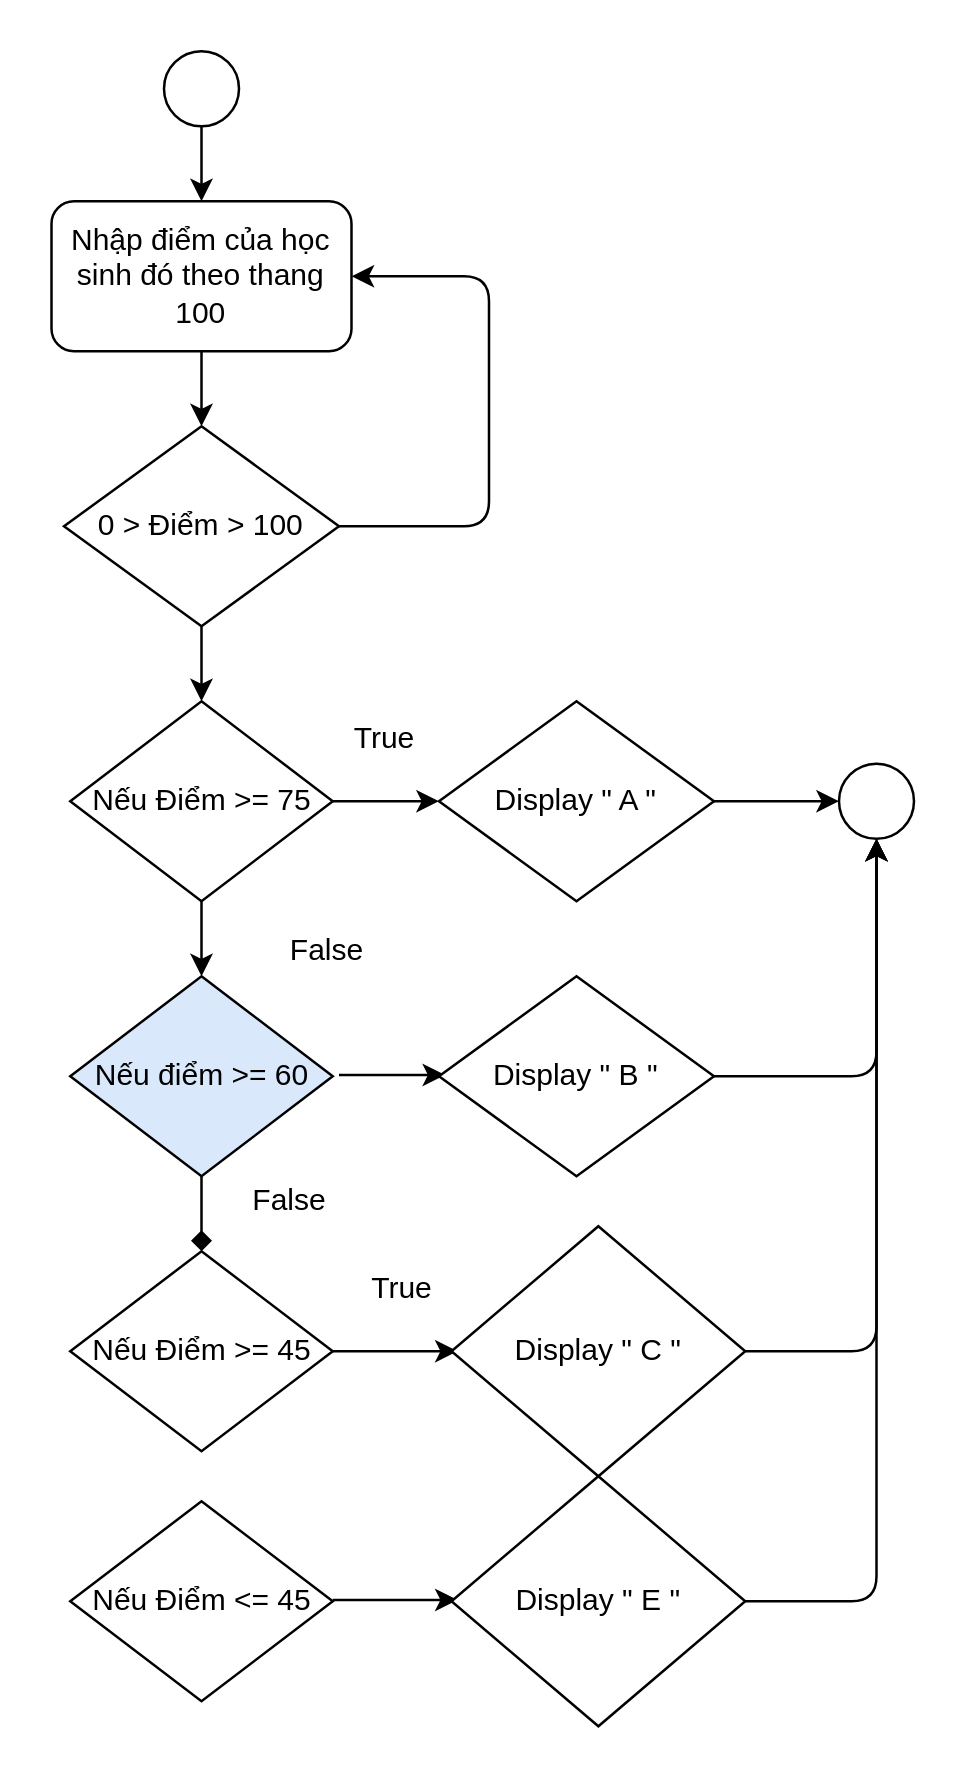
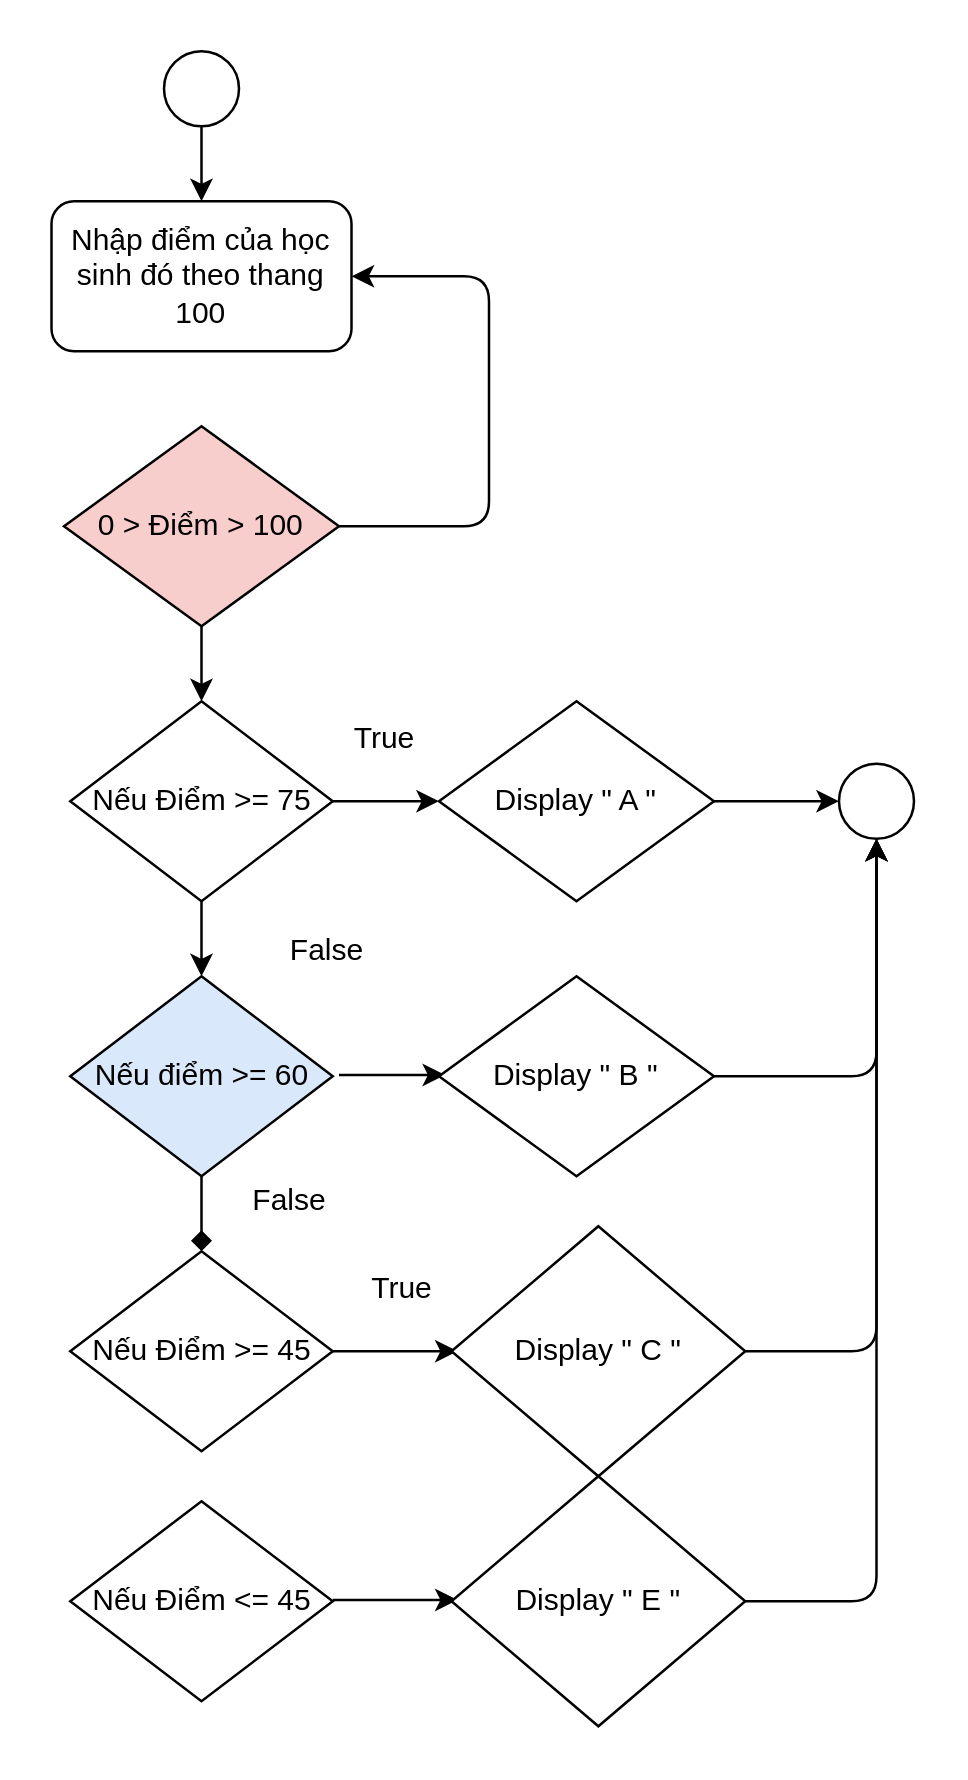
edge "Nhập điểm của học sinh đó theo thang 100" -> "0 > Điểm > 100": removed
node "0 > Điểm > 100": fillcolor #ffffff -> #f8cecc
